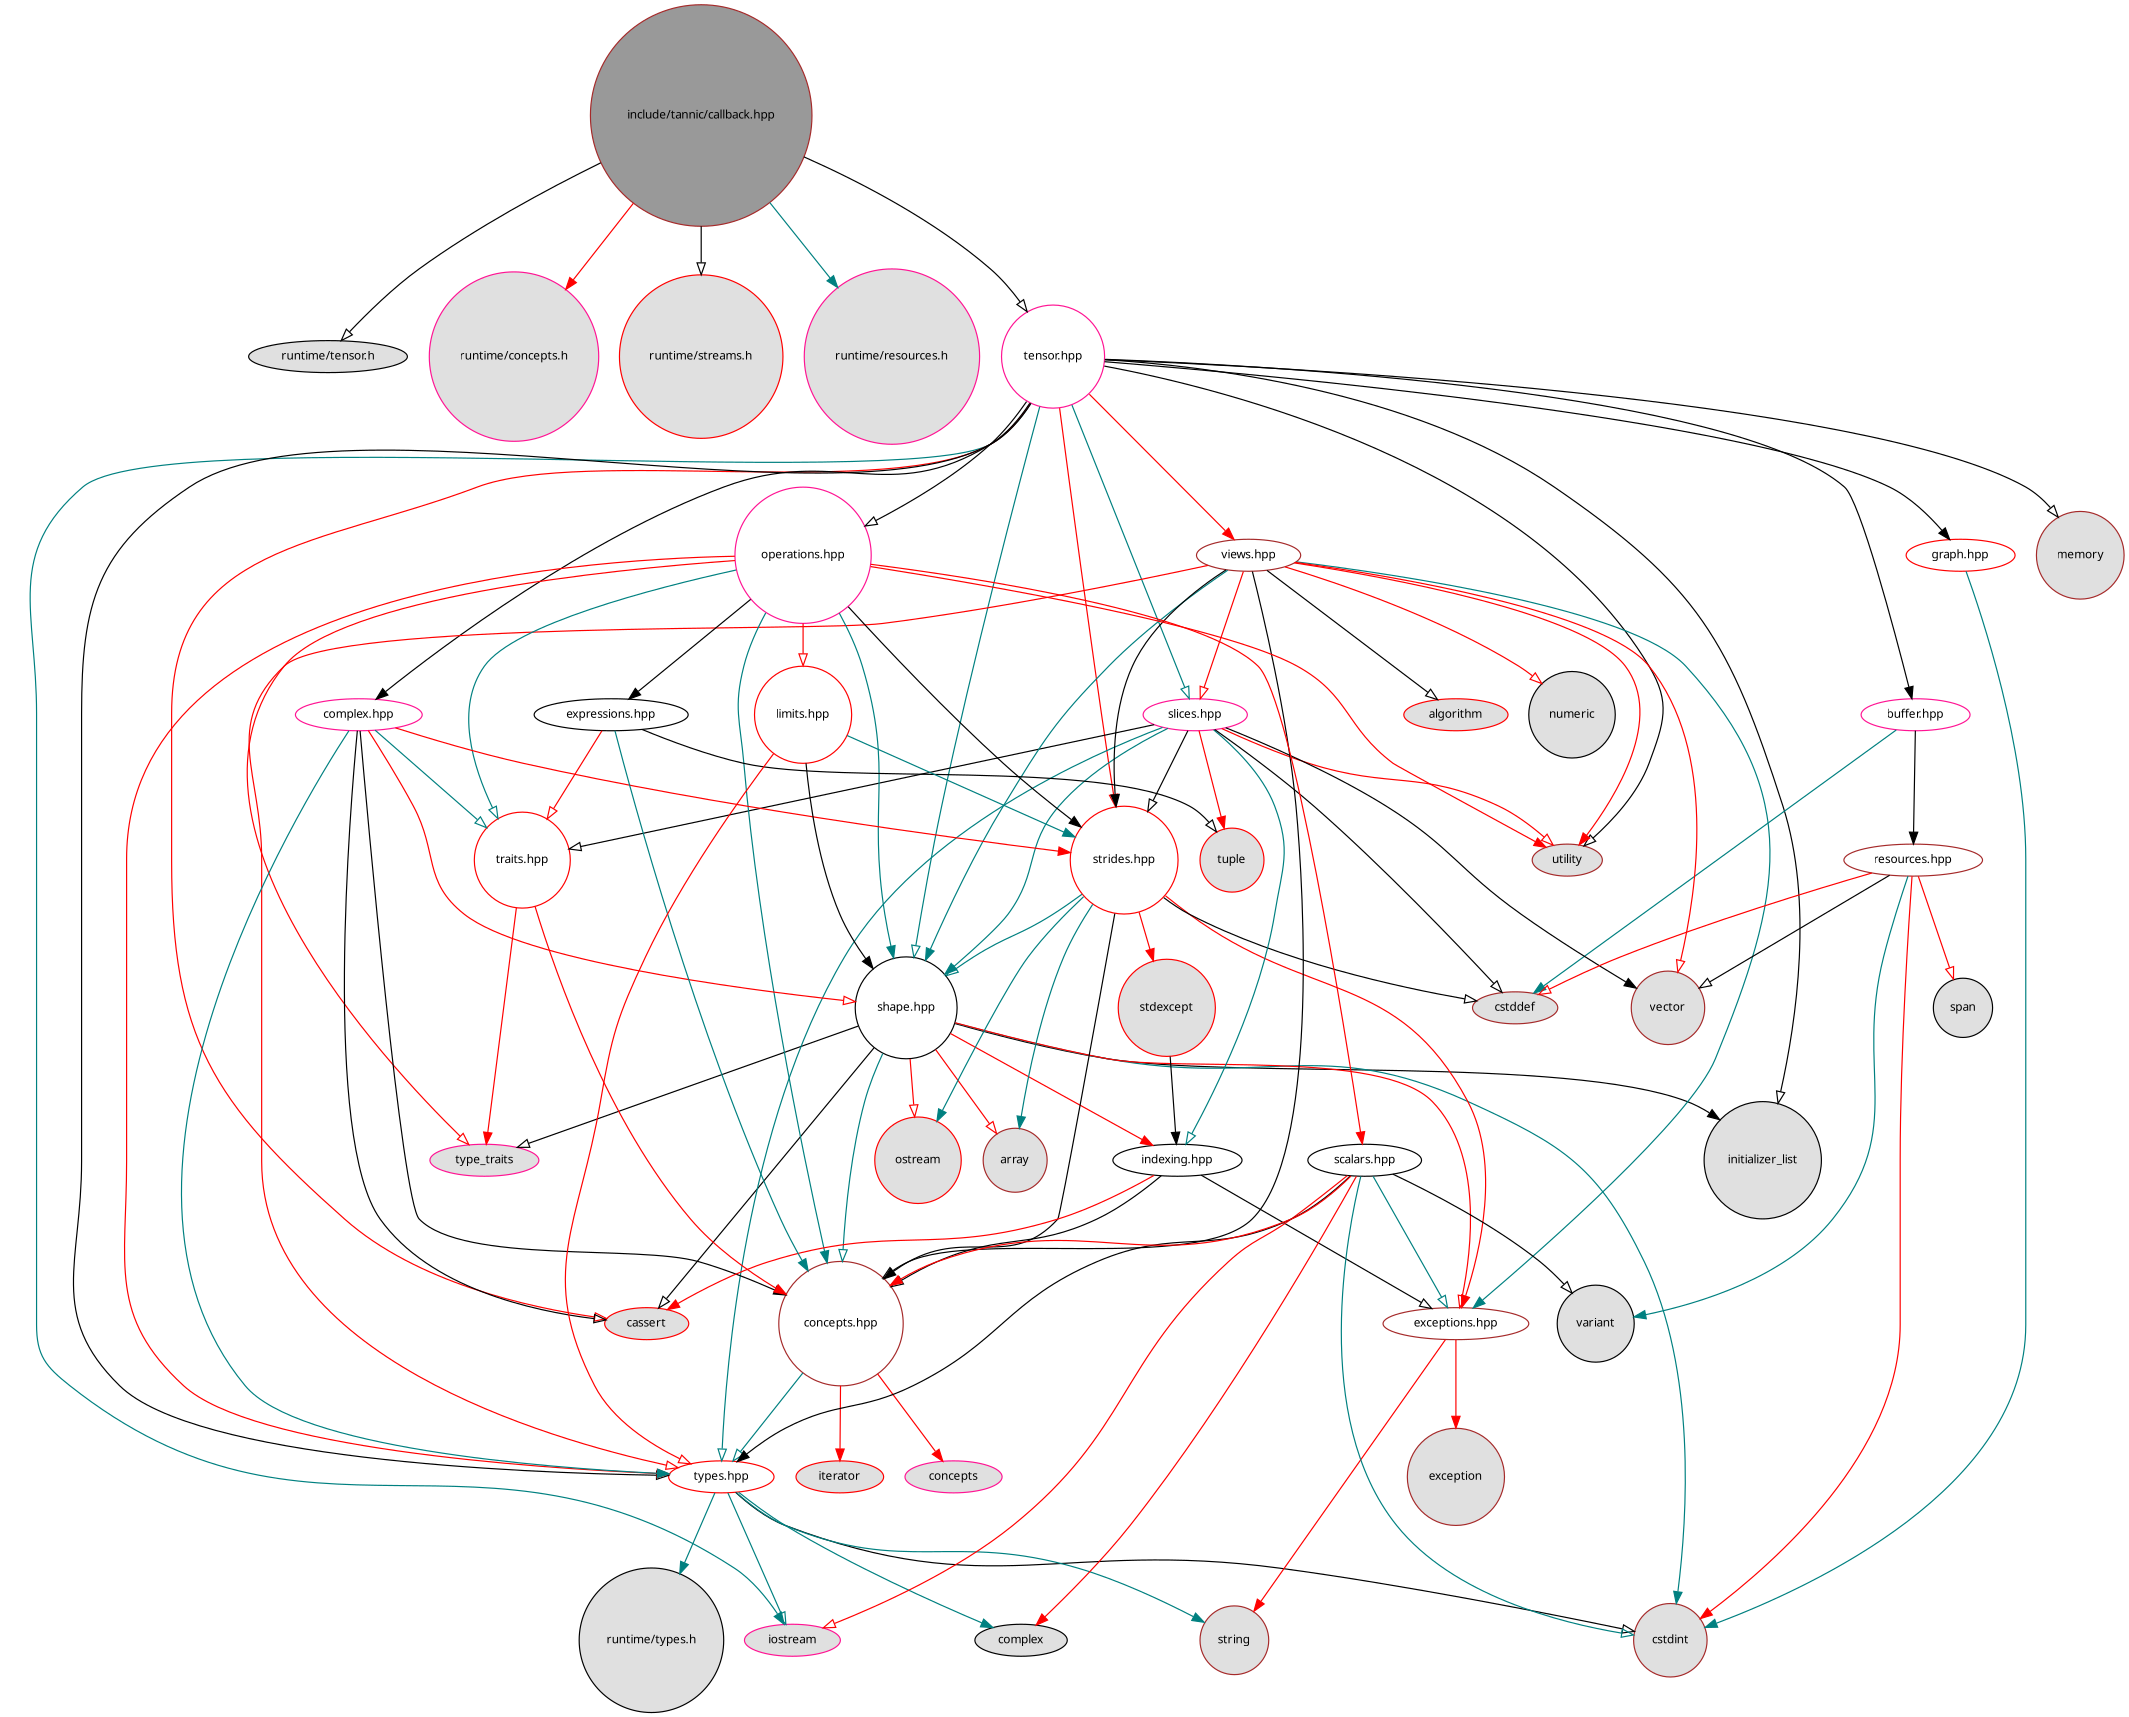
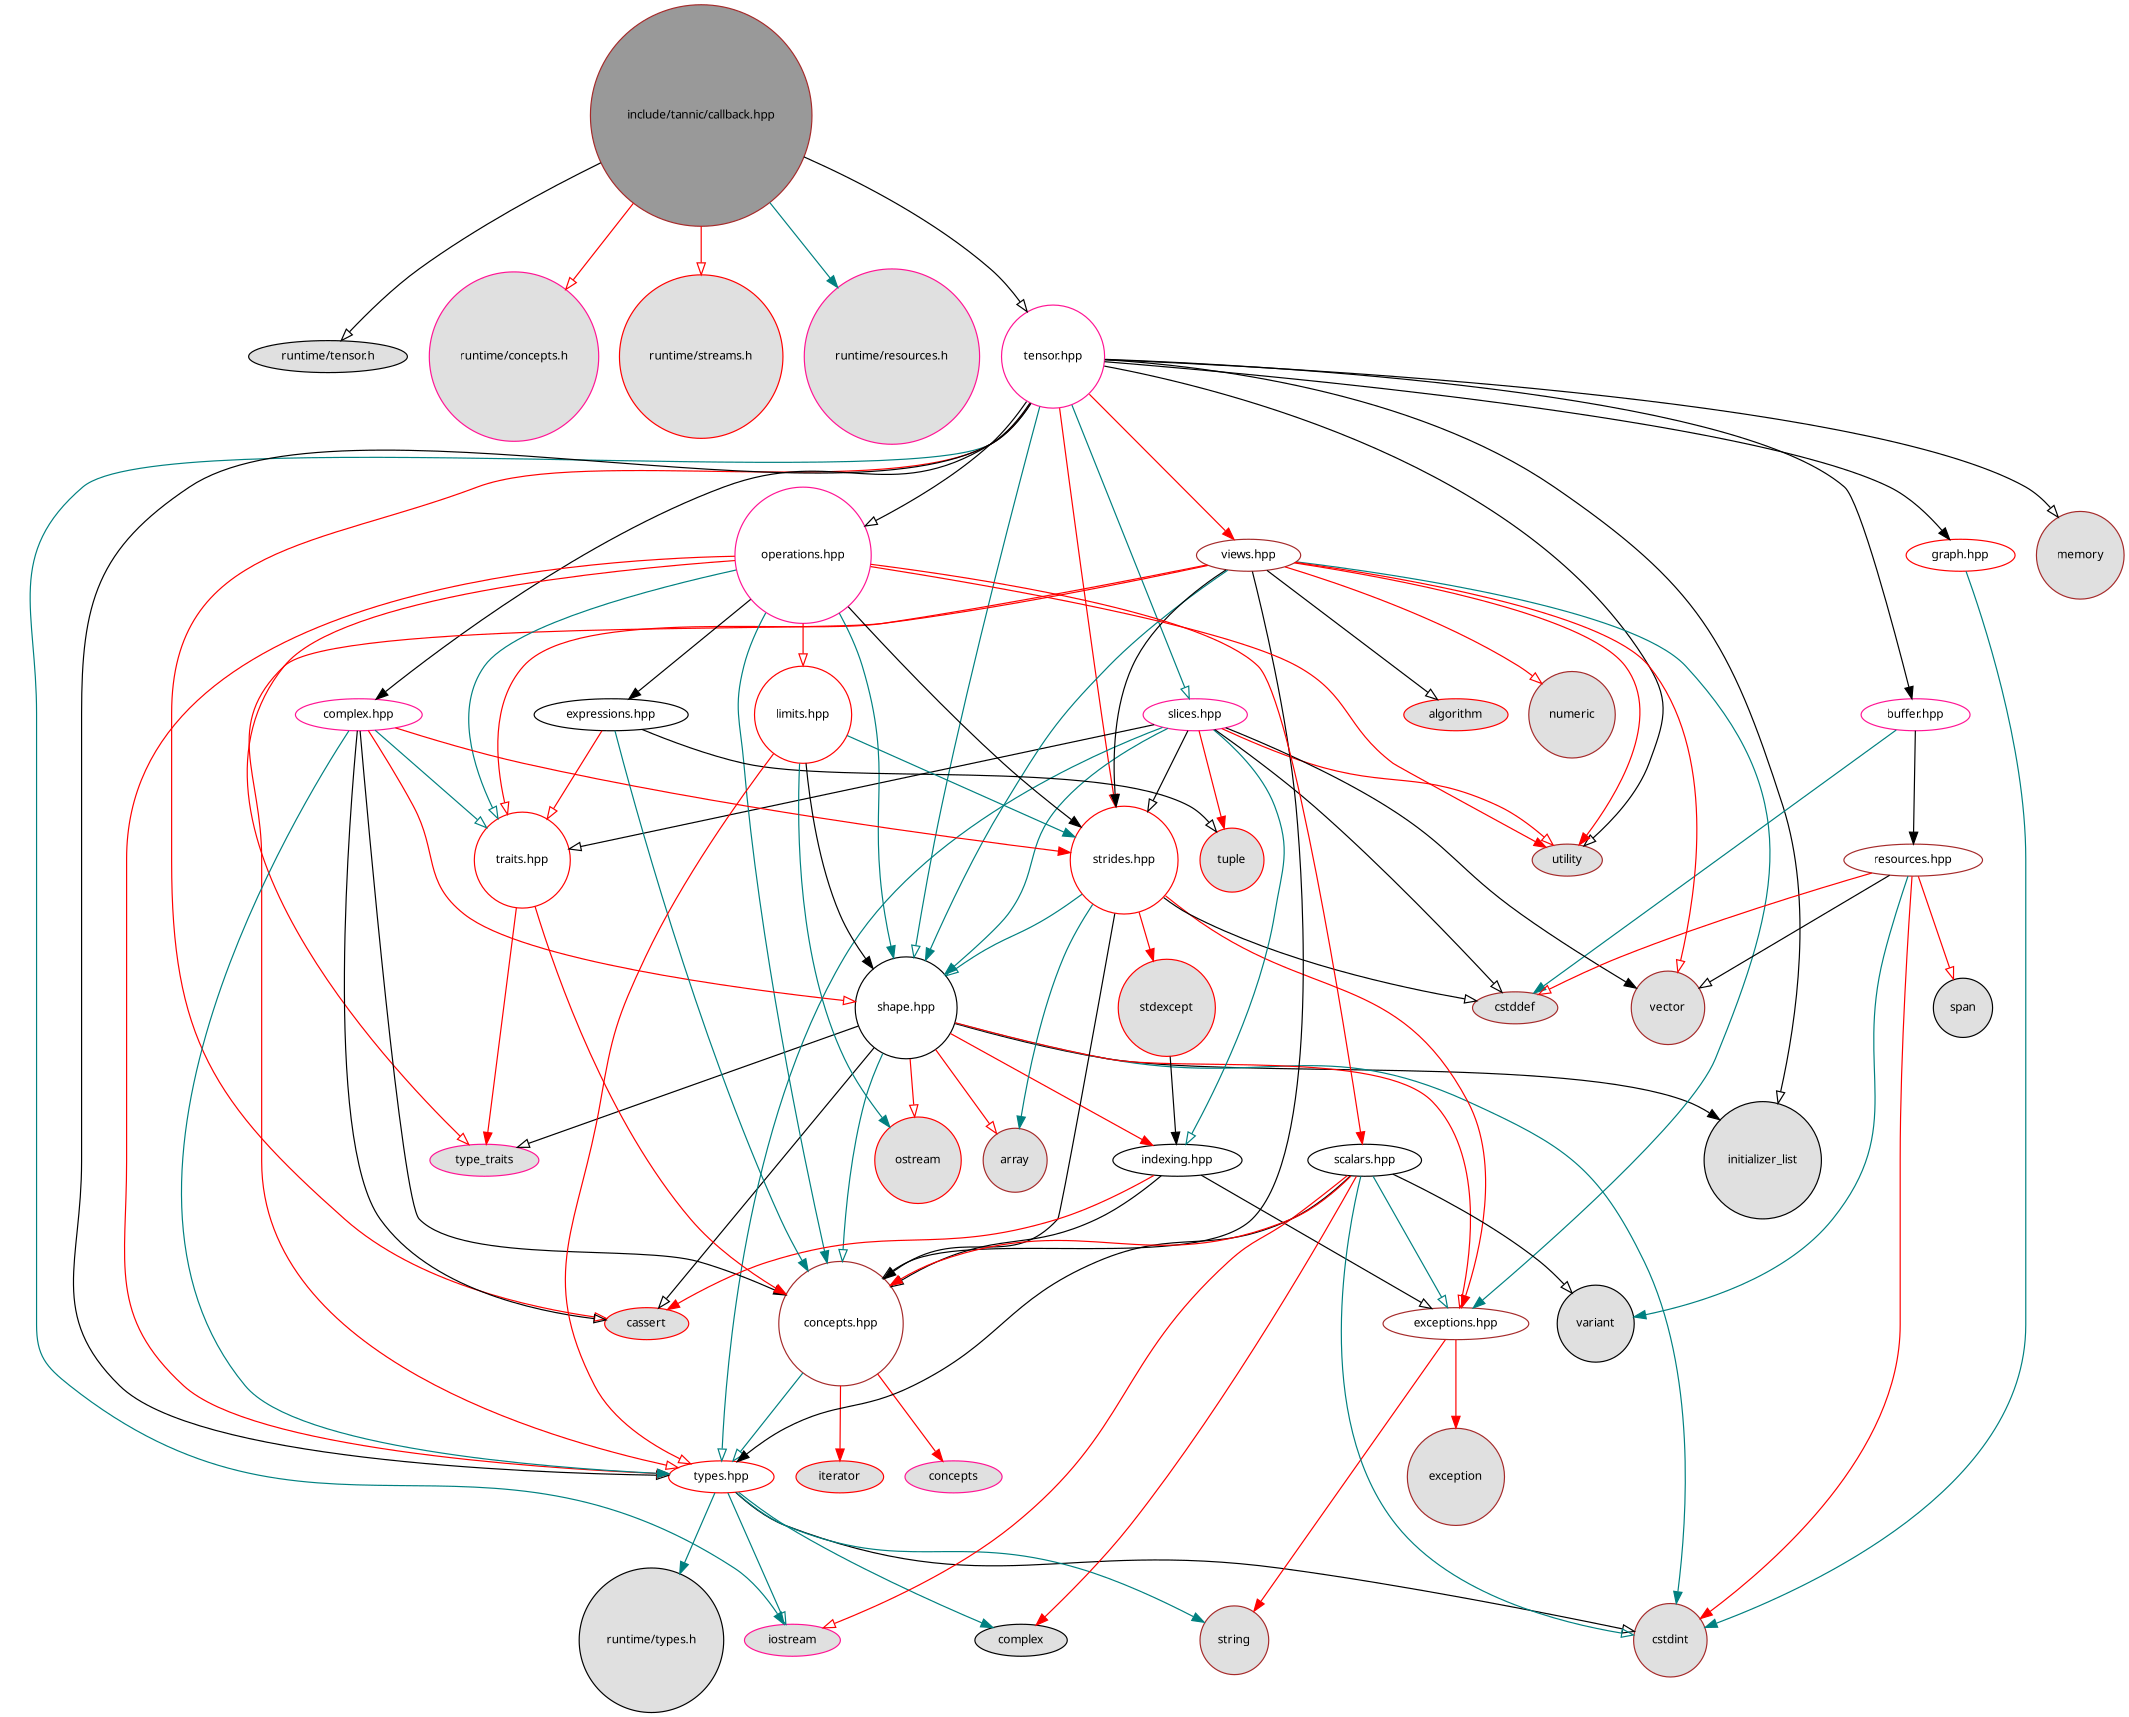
edge "include/tannic/callback.hpp" -> "runtime/concepts.h": arrowhead normal -> onormal
edge "include/tannic/callback.hpp" -> "runtime/streams.h": color black -> red
edge "views.hpp" -> "slices.hpp": now "views.hpp" -> "traits.hpp"
node "numeric": color black -> brown
edge "strides.hpp" -> "ostream": now "limits.hpp" -> "ostream"
